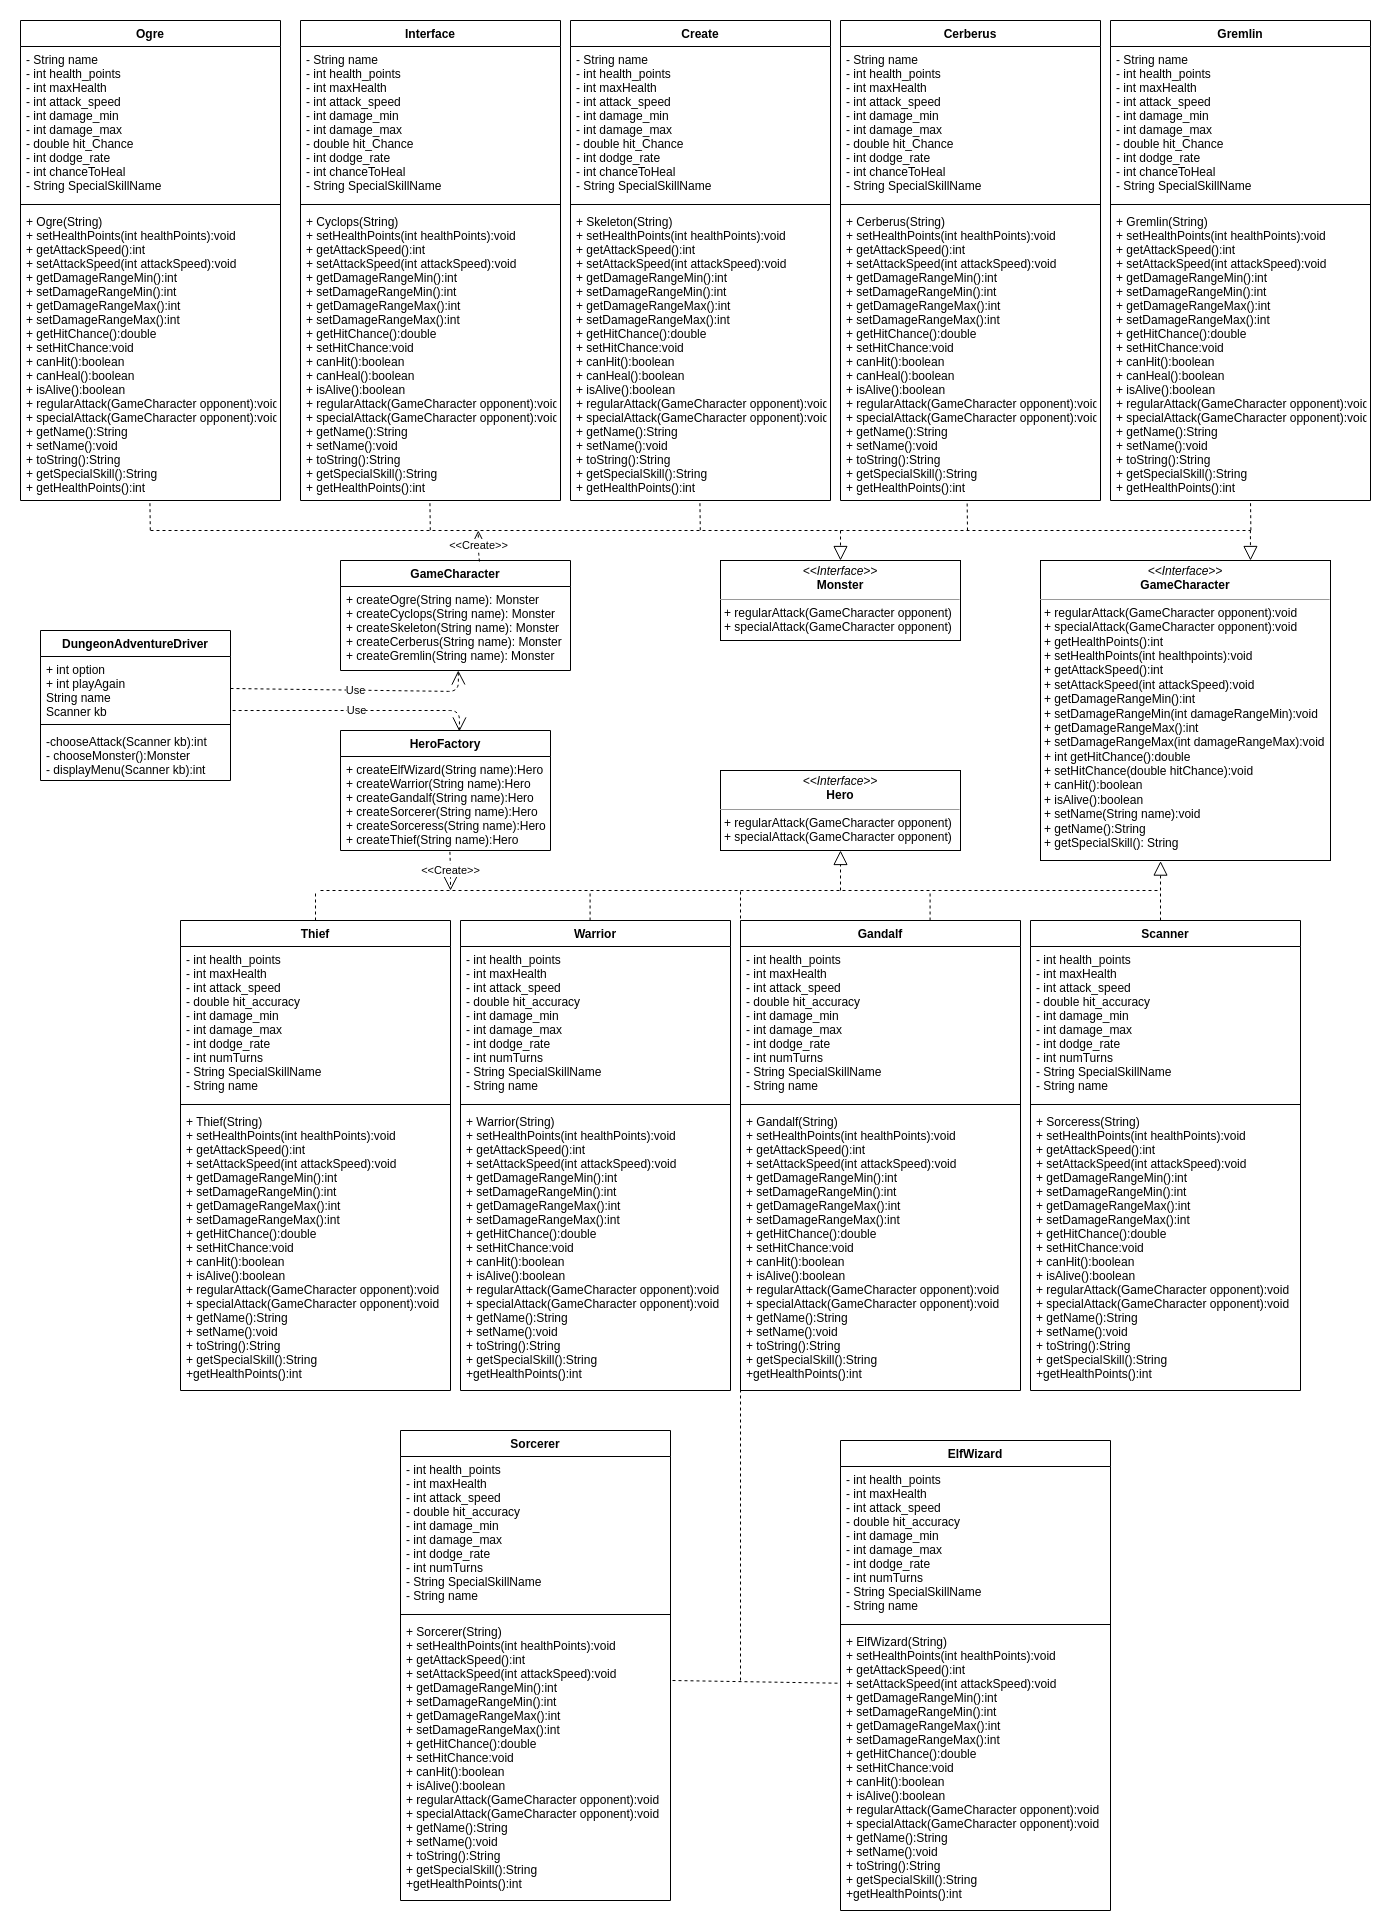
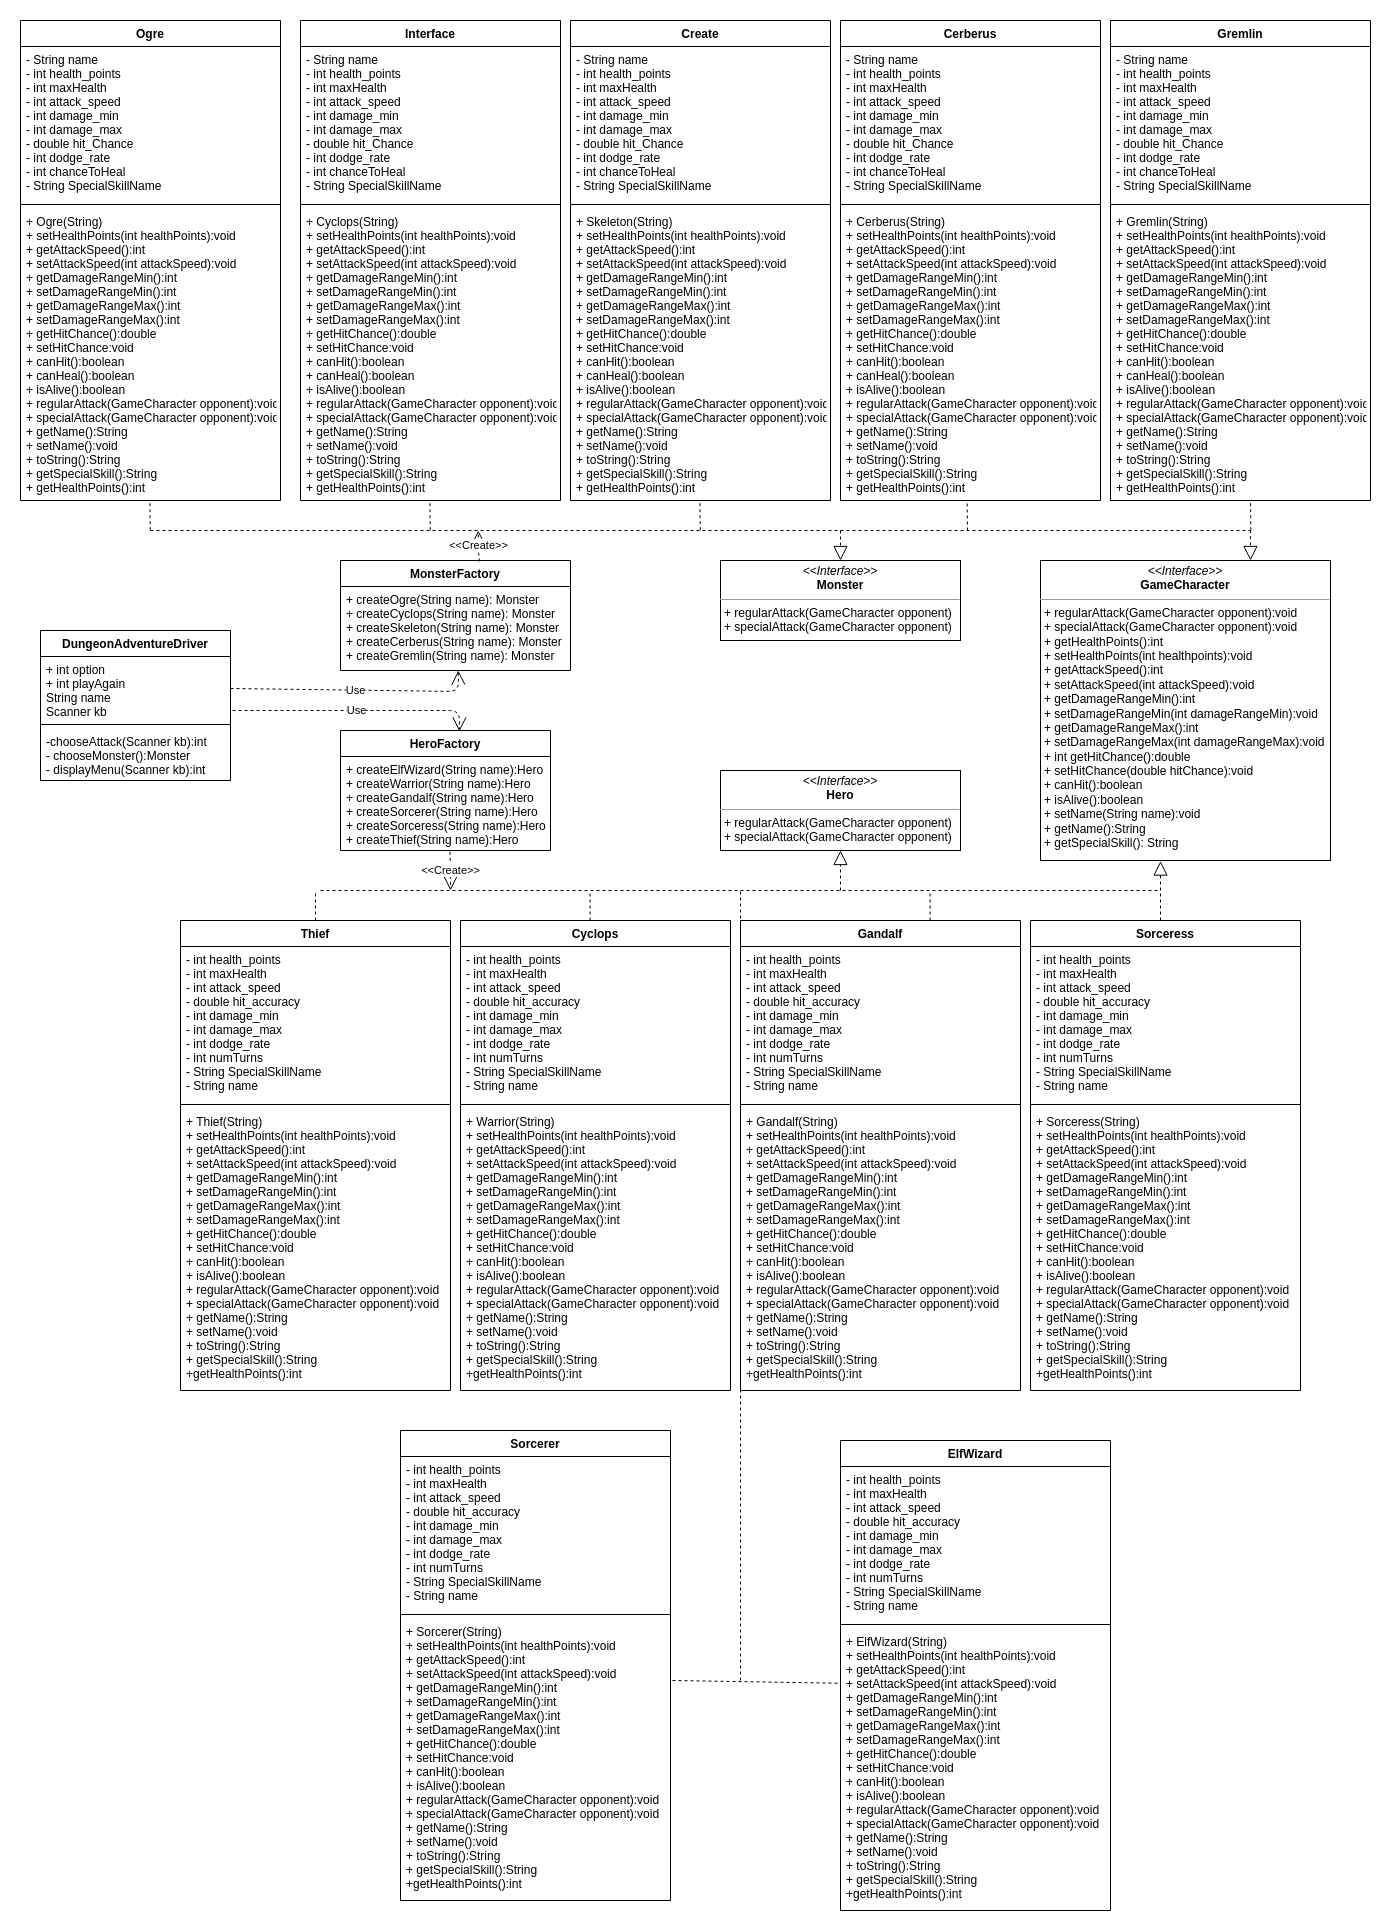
node "GameCharacter": label "GameCharacter" -> "MonsterFactory"
node "Warrior": label "Warrior" -> "Cyclops"
node "Scanner": label "Scanner" -> "Sorceress"
